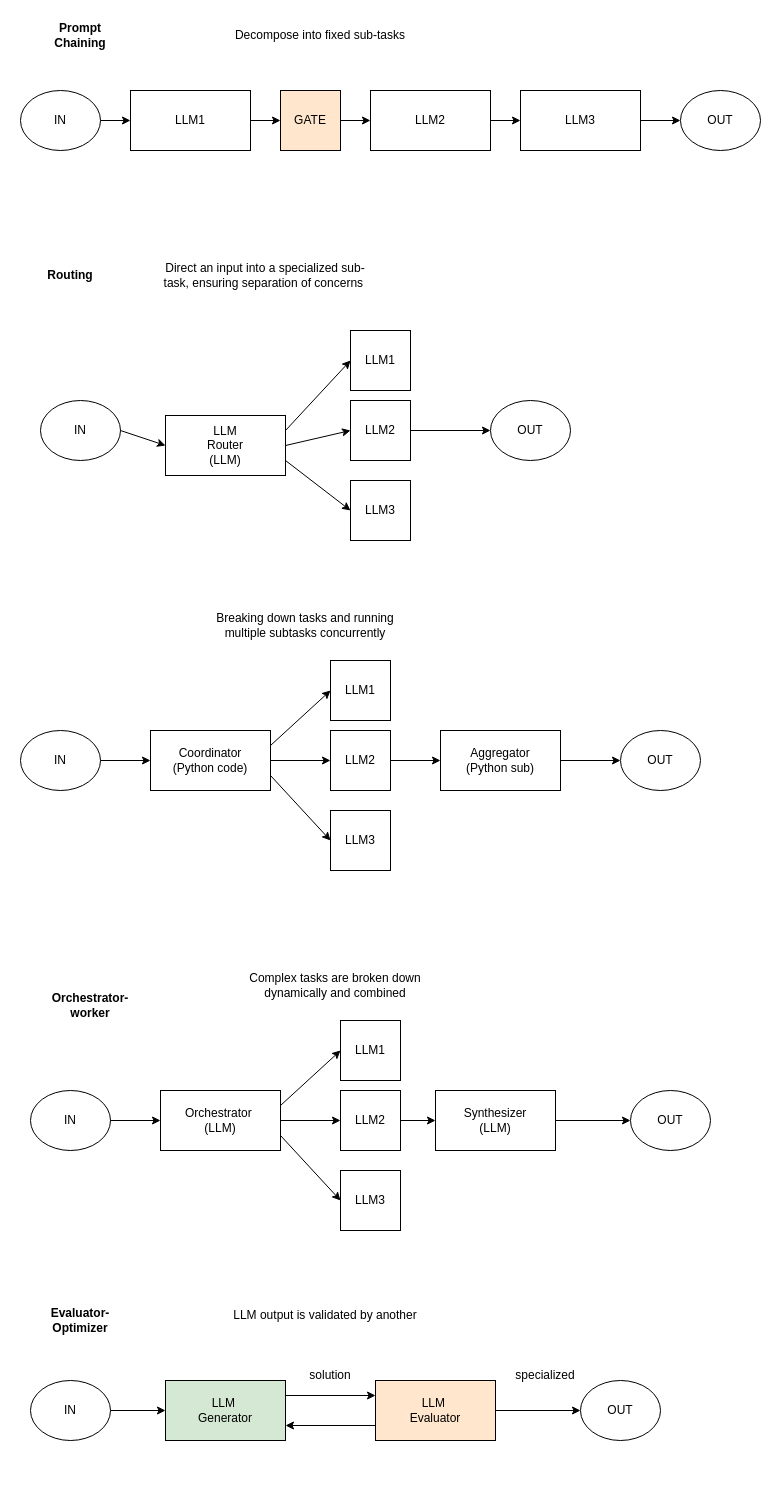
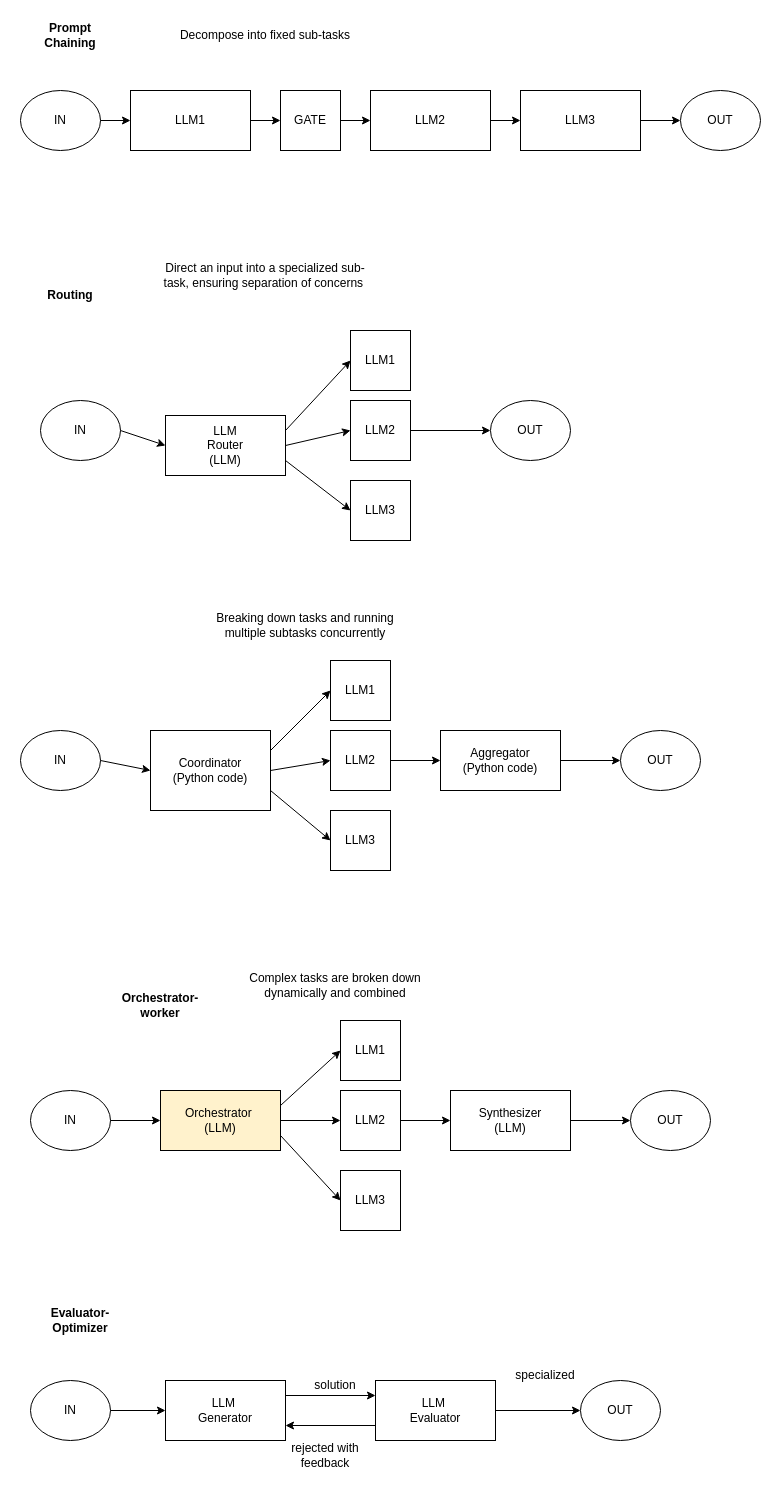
node "Prompt Chaining": moved (81, 36) -> (71, 36)
node "Decompose into fixed sub-tasks": moved (321, 36) -> (266, 36)
node "GATE": fillcolor #ffe6cc -> #ffffff
node "Routing": moved (71, 276) -> (71, 296)
node "Coordinator (Python code)": size 120x60 -> 120x80
node "Aggregator (Python sub)": label "Aggregator (Python sub)" -> "Aggregator (Python code)"
node "Orchestrator-worker": moved (91, 1006) -> (161, 1006)
node "Orchestrator (LLM)": fillcolor #ffffff -> #fff2cc
node "Synthesizer (LLM)": moved (496, 1121) -> (511, 1121)
node "LLM output is validated by another": removed
node "solution": moved (331, 1376) -> (336, 1386)
node "LLM Generator": fillcolor #d5e8d4 -> #ffffff
node "LLM Evaluator": fillcolor #ffe6cc -> #ffffff
node "rejected with feedback": added
